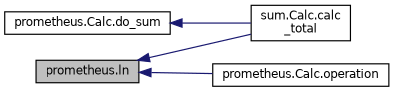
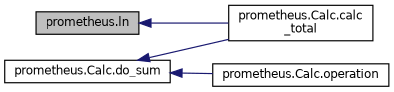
node "sum.Calc.calc _total": label "sum.Calc.calc _total" -> "prometheus.Calc.calc _total"
edge "prometheus.Calc.operation" -> "prometheus.ln": now "prometheus.Calc.operation" -> "prometheus.Calc.do_sum"
